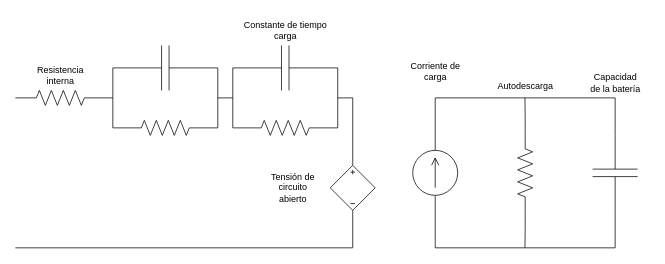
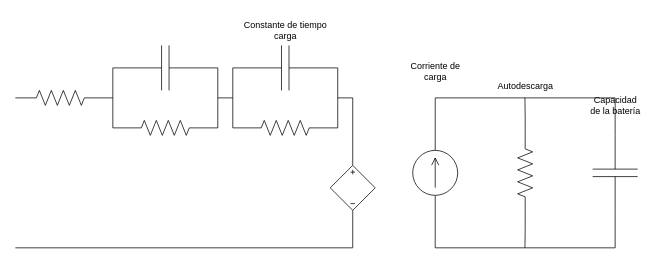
node "Resistencia interna": removed
node "Capacidad de la batería": moved (615, 83) -> (615, 105)
node "Tensión de circuito abierto": removed
